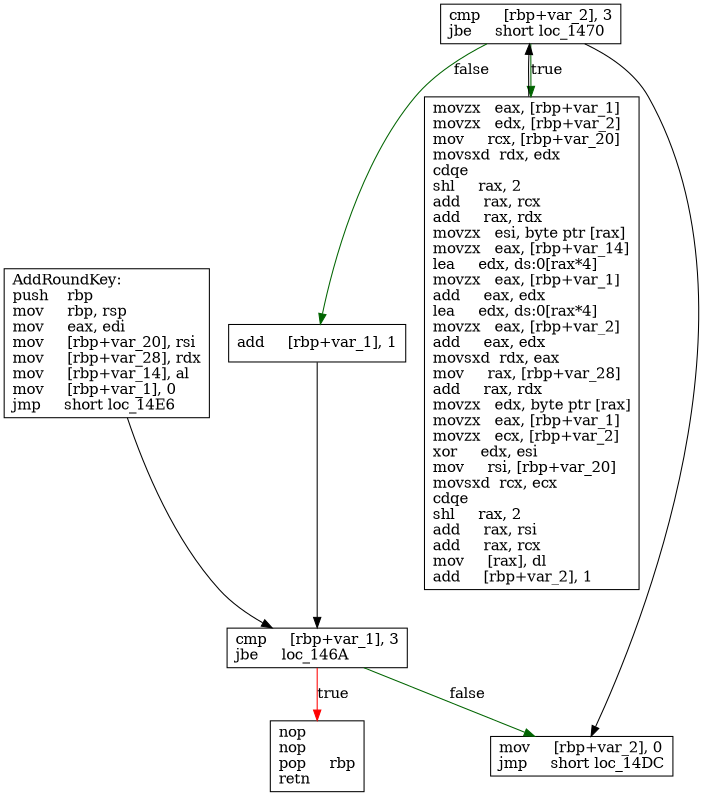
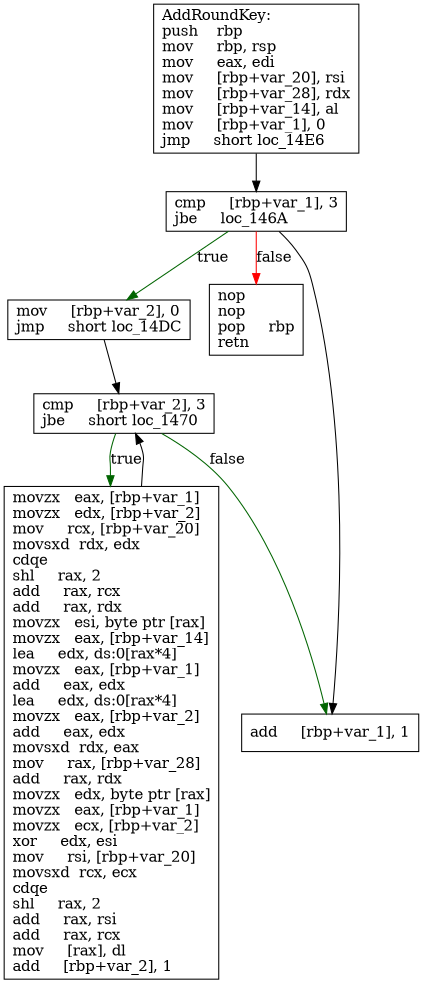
edge "cmp     [rbp+var_2], 3 jbe     short loc_1470" -> "mov     [rbp+var_2], 0 jmp     short loc_14DC": reversed
edge "add     [rbp+var_1], 1" -> "cmp     [rbp+var_1], 3 jbe     loc_146A": reversed
edge "cmp     [rbp+var_1], 3 jbe     loc_146A" -> "nop nop pop     rbp retn": label "true" -> "false"
edge "cmp     [rbp+var_1], 3 jbe     loc_146A" -> "mov     [rbp+var_2], 0 jmp     short loc_14DC": label "false" -> "true"
